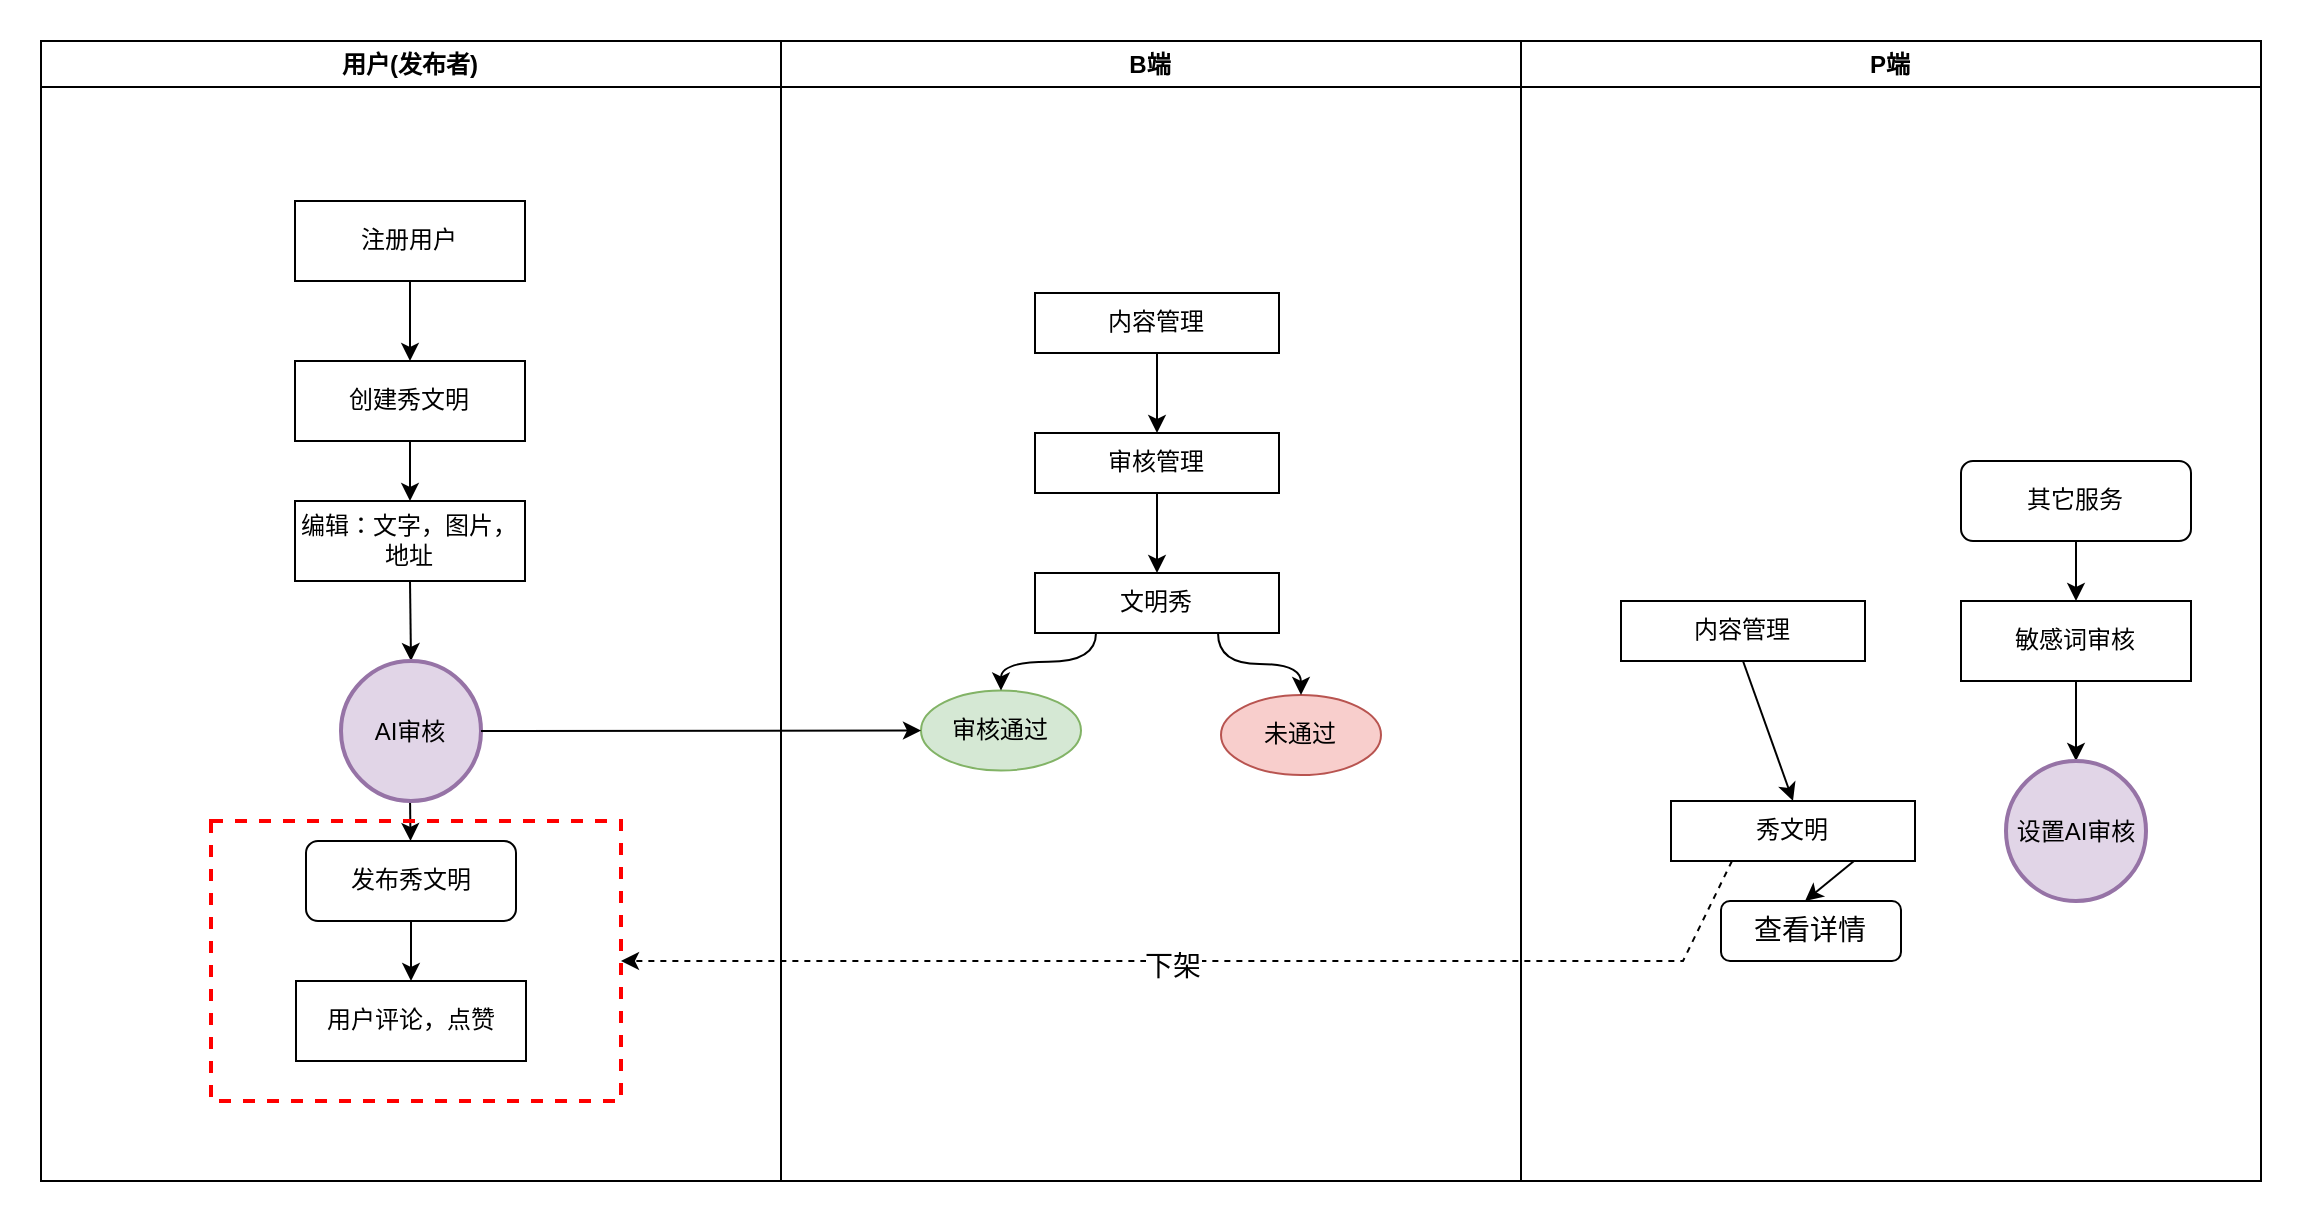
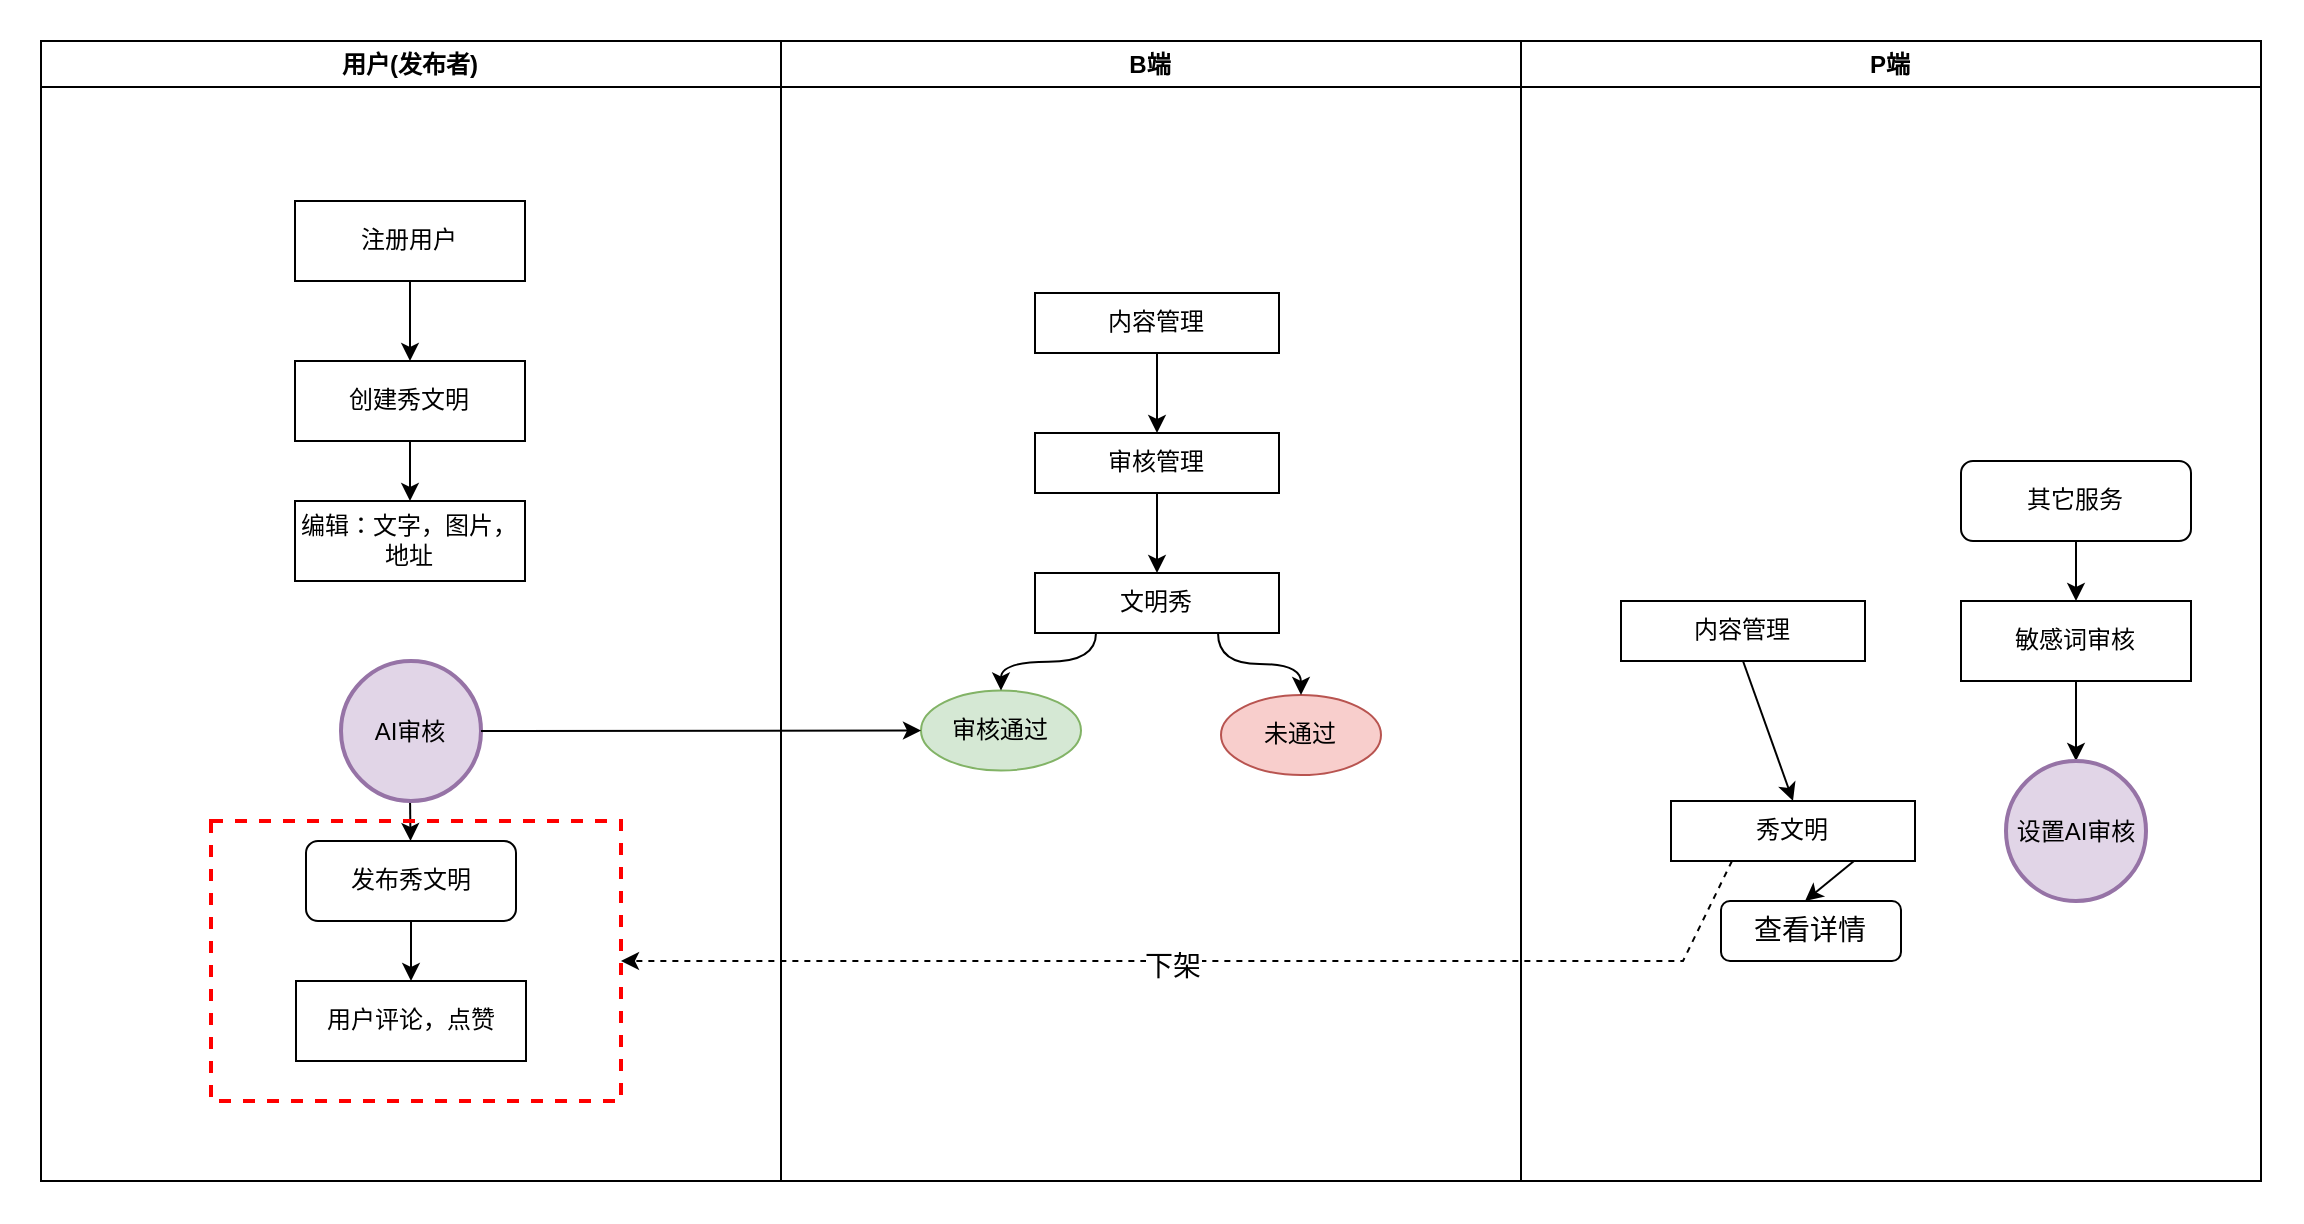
edge "编辑：文字，图片，地址" -> "AI审核": removed
